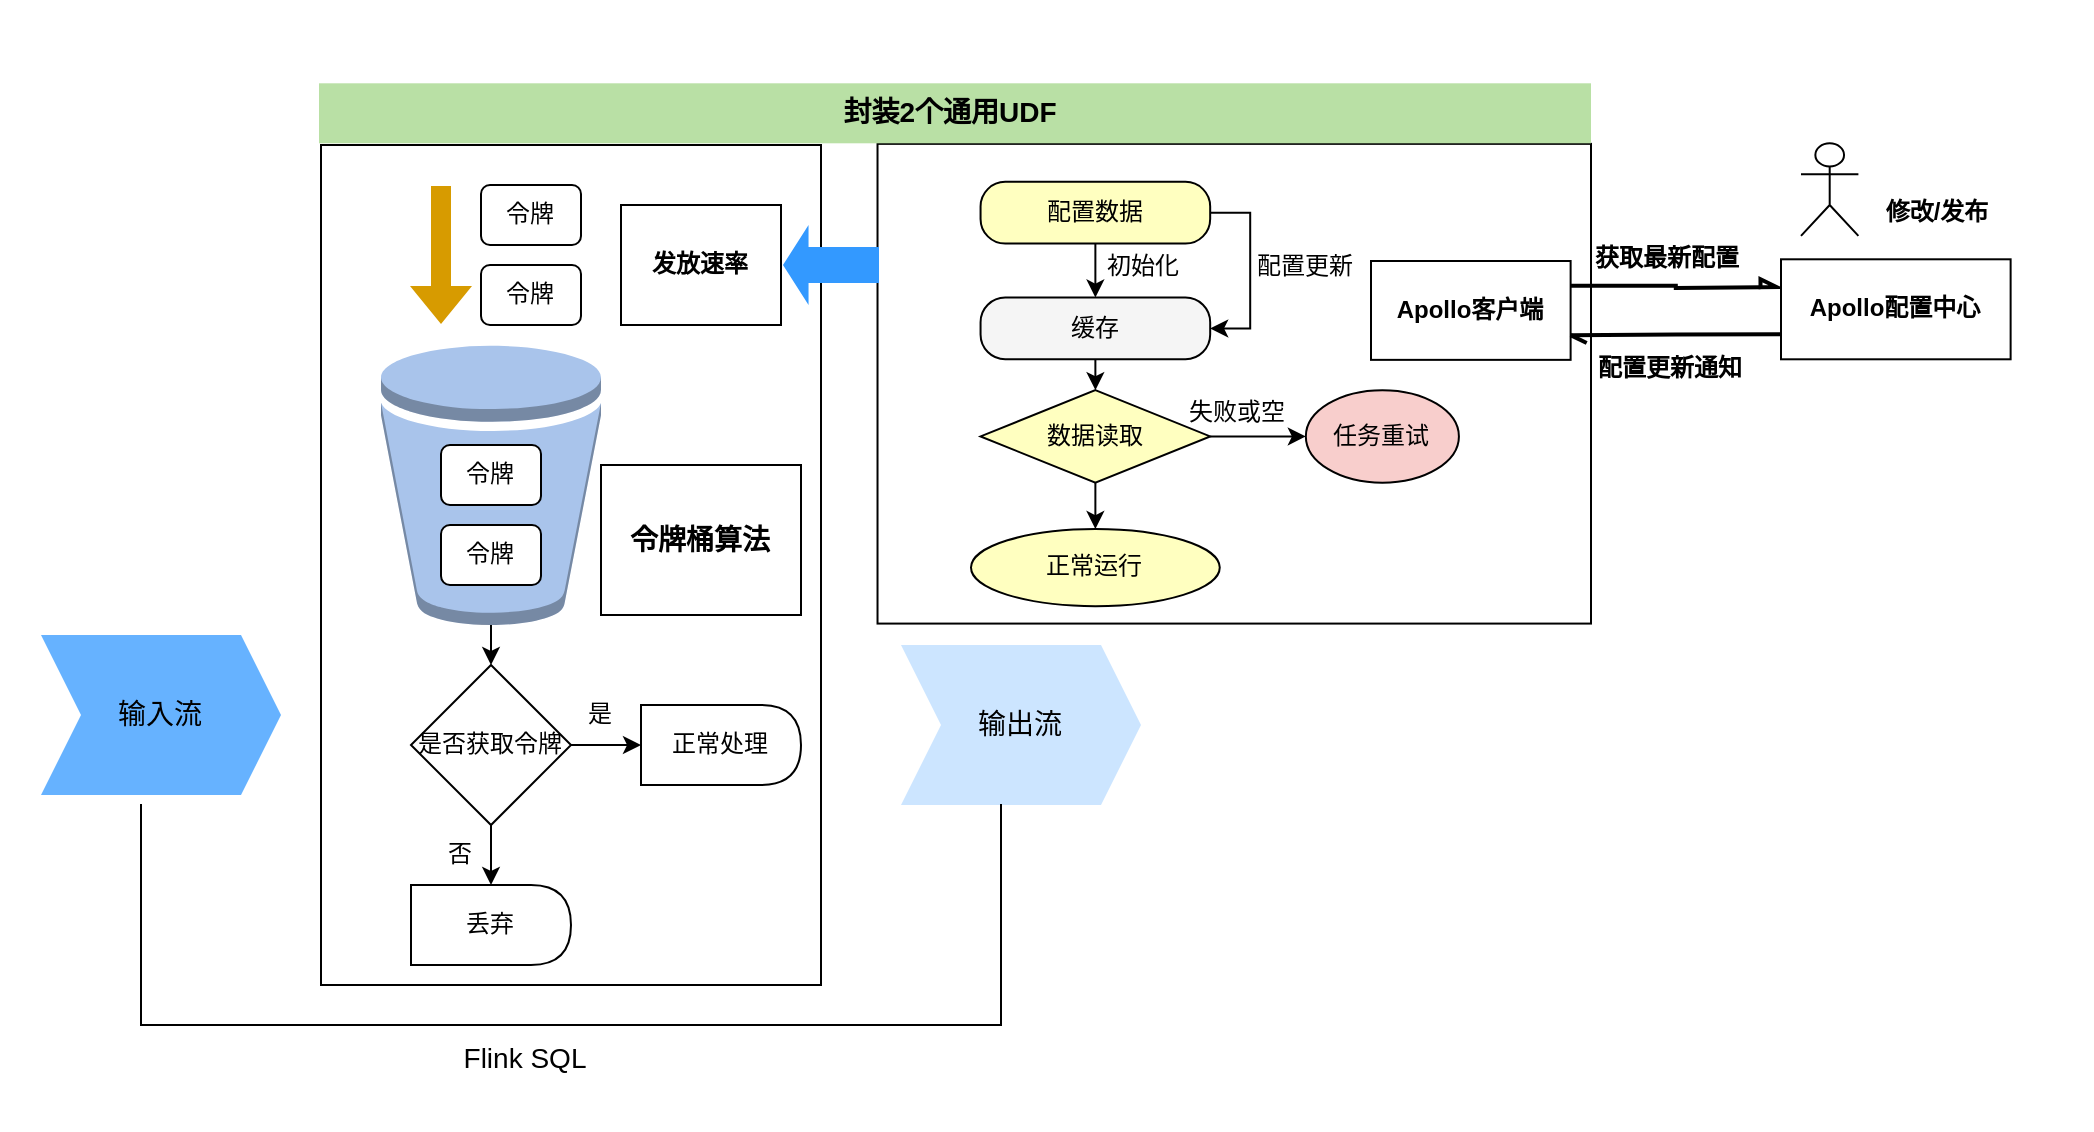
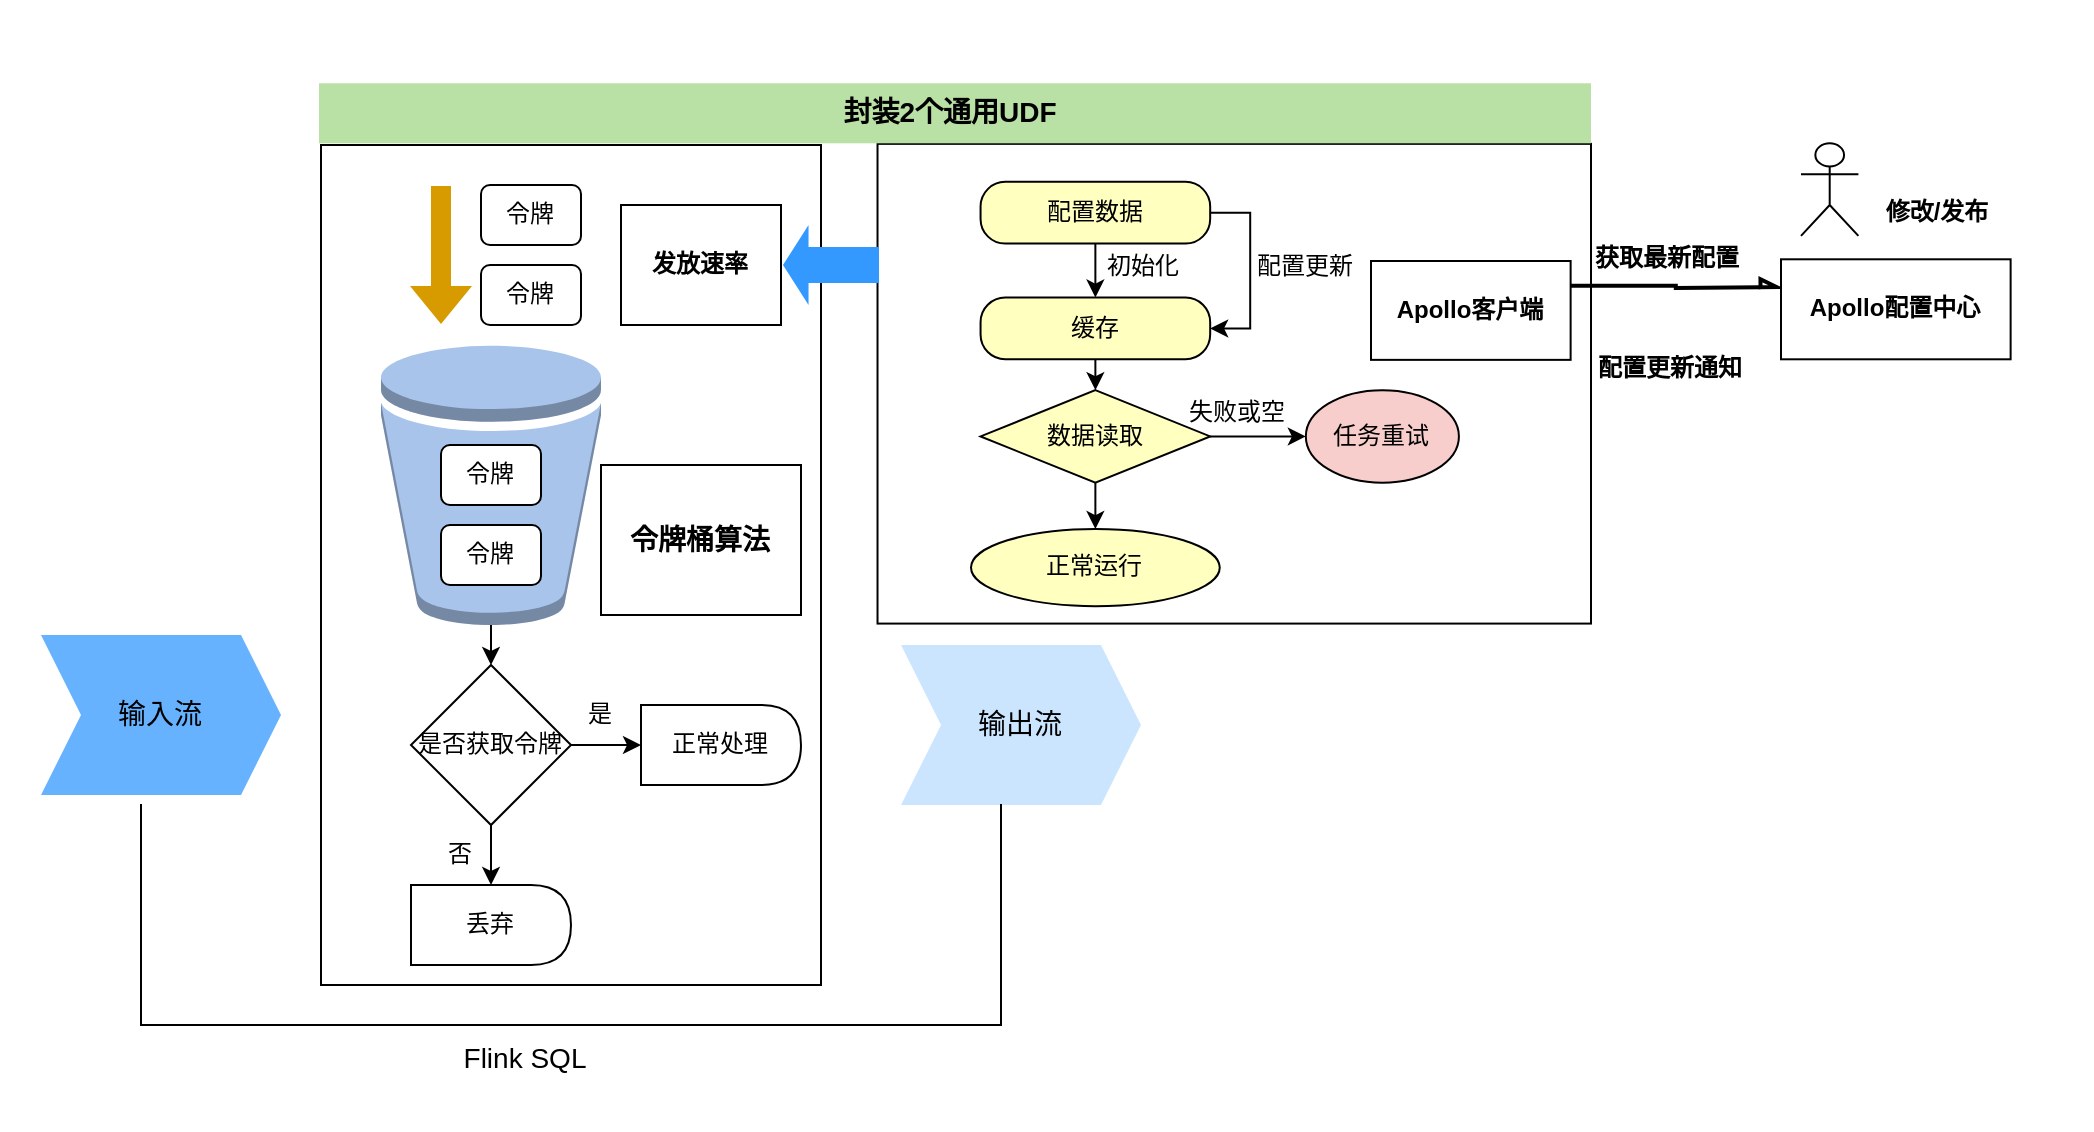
node "缓存": fillcolor #f5f5f5 -> #ffffc0
edge "Apollo配置中心" -> "Apollo客户端": removed
